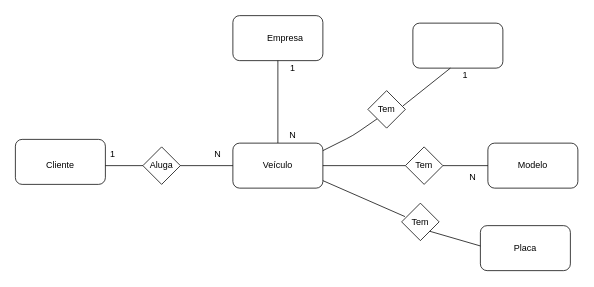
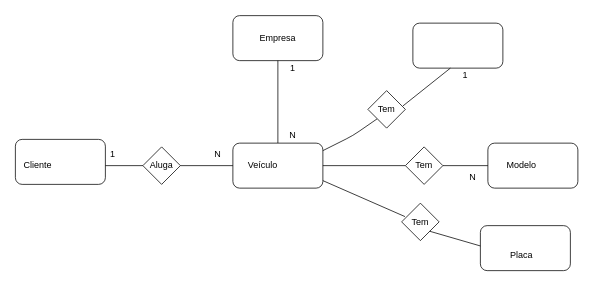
node "Empresa": moved (285, 38) -> (278, 38)
node "Cliente": moved (60, 165) -> (38, 165)
node "Veículo": moved (278, 165) -> (263, 165)
node "Modelo": moved (533, 165) -> (522, 165)
node "Placa": moved (525, 248) -> (522, 255)
